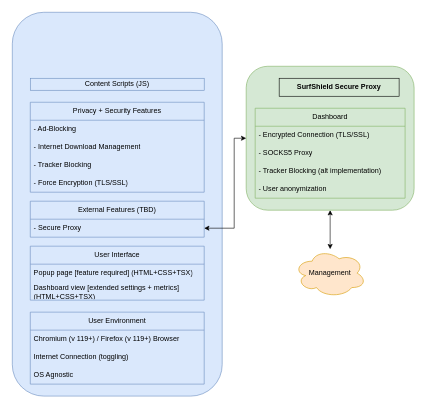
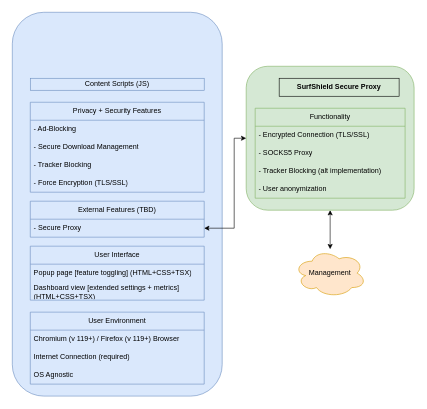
node "Dashboard": label "Dashboard" -> "Functionality"
node "- Internet Download Management": label "- Internet Download Management" -> "- Secure Download Management"
node "Popup page [feature required] (HTML+CSS+TSX)": label "Popup page [feature required] (HTML+CSS+TSX)" -> "Popup page [feature toggling] (HTML+CSS+TSX)"
node "Internet Connection (toggling)": label "Internet Connection (toggling)" -> "Internet Connection (required)"
